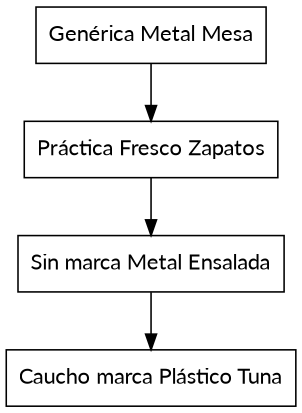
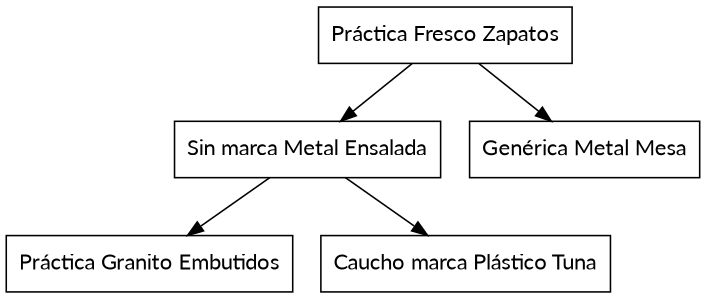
edge "Genérica Metal Mesa" -> "Práctica Fresco Zapatos": reversed
node "Práctica Granito Embutidos": added
